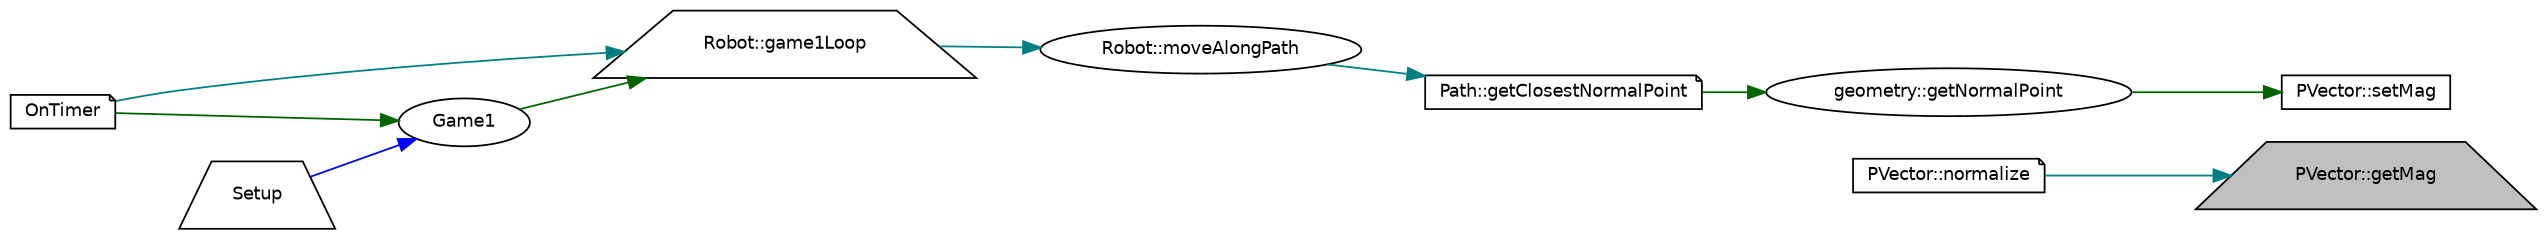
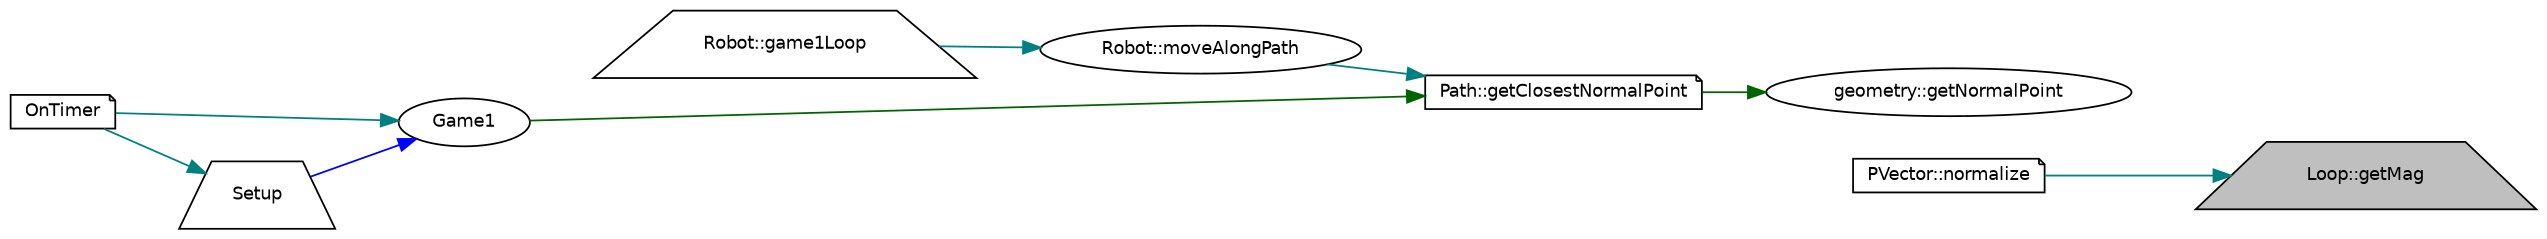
edge "OnTimer" -> "Robot::game1Loop": now "OnTimer" -> "Setup"
node "PVector::setMag": removed
edge "Game1" -> "Robot::game1Loop": now "Game1" -> "Path::getClosestNormalPoint"
edge "OnTimer" -> "Game1": color darkgreen -> teal
node "PVector::getMag": label "PVector::getMag" -> "Loop::getMag"
